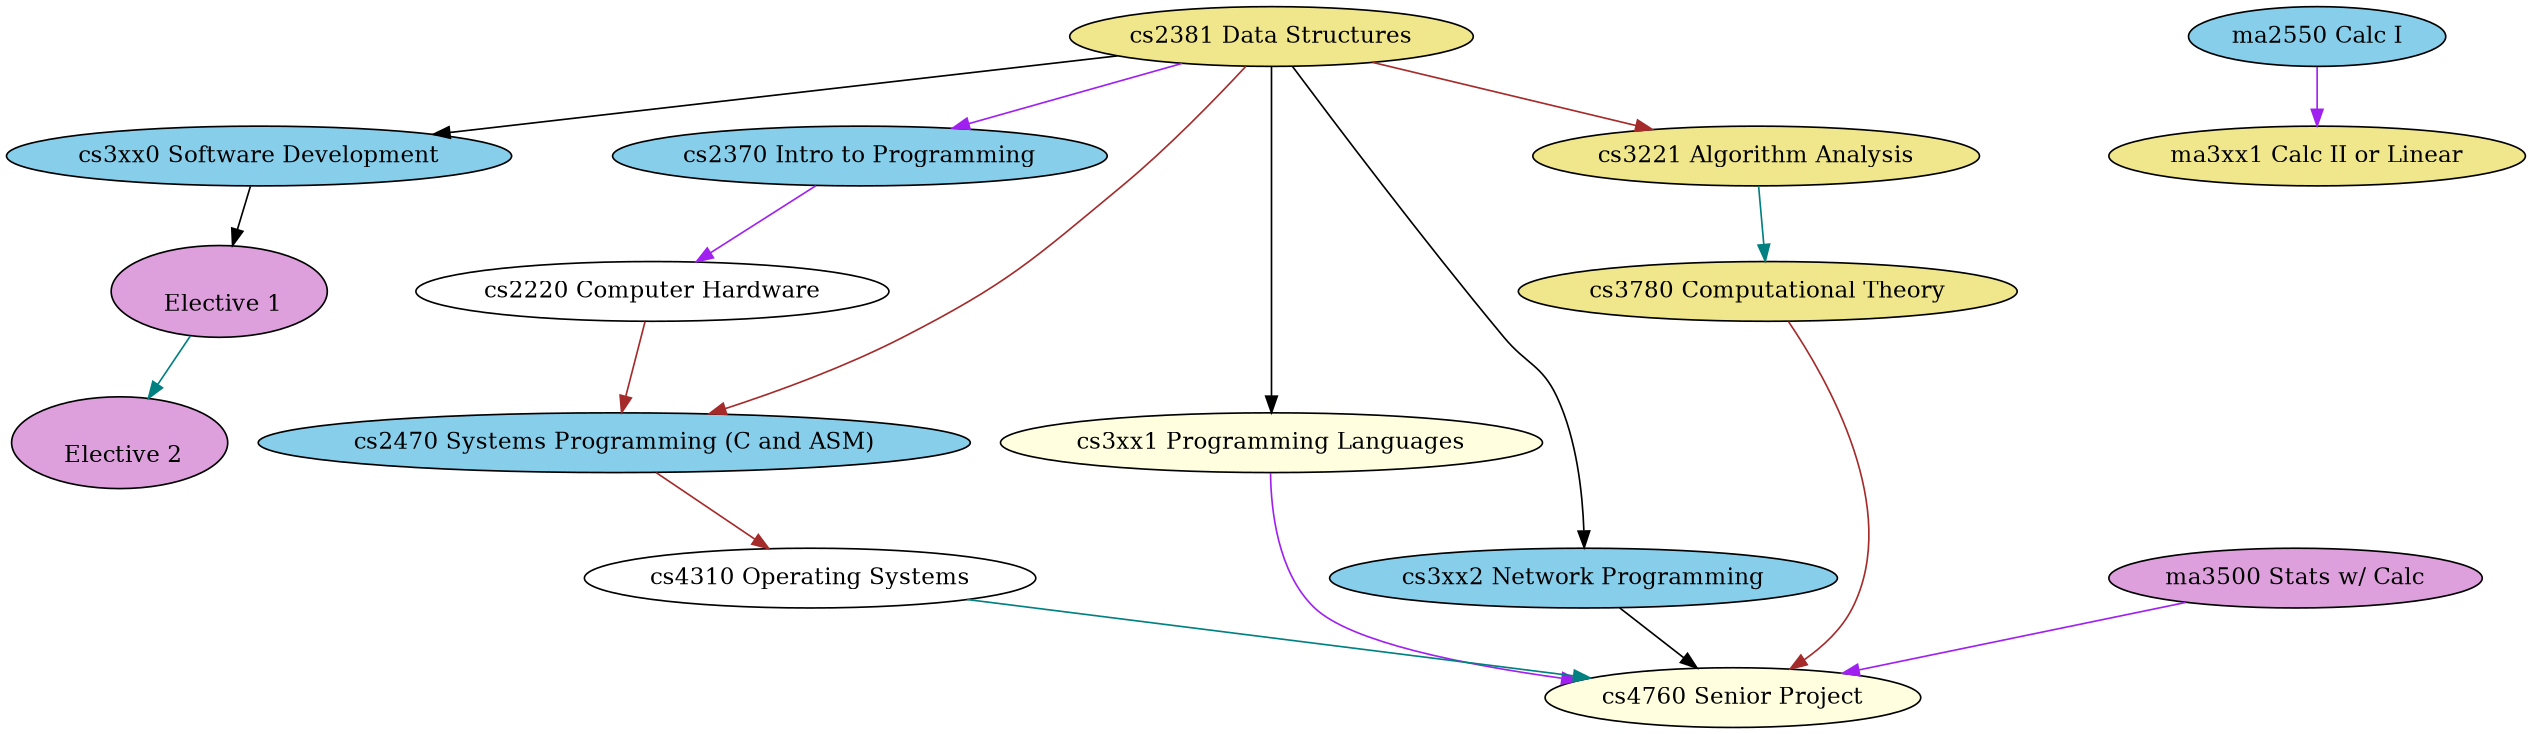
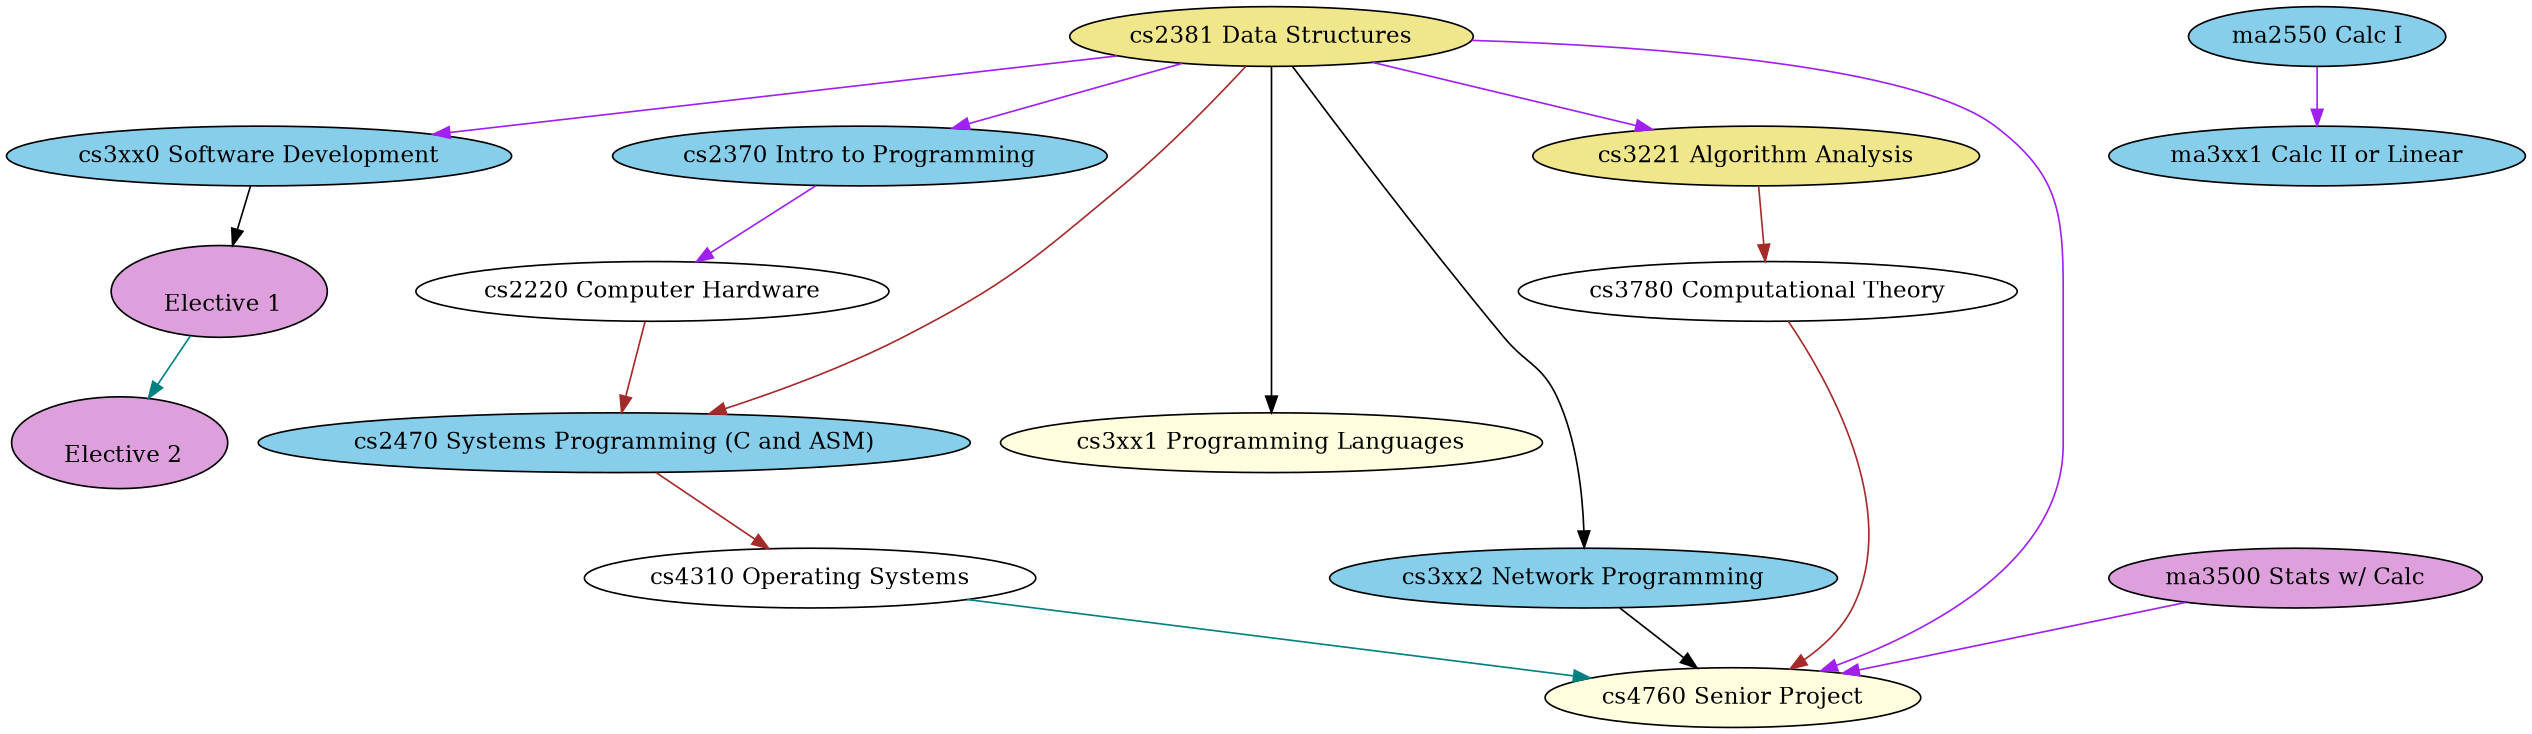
edge "cs2381 Data Structures" -> "cs3xx0 Software Development": color black -> purple
edge "cs2381 Data Structures" -> "cs3221 Algorithm Analysis": color brown -> purple
node "ma3xx1 Calc II or Linear": fillcolor khaki -> skyblue
edge "cs3221 Algorithm Analysis" -> "cs3780 Computational Theory": color teal -> brown
node "cs3780 Computational Theory": fillcolor khaki -> white
edge "cs3xx1 Programming Languages" -> "cs4760 Senior Project": now "cs2381 Data Structures" -> "cs4760 Senior Project"
